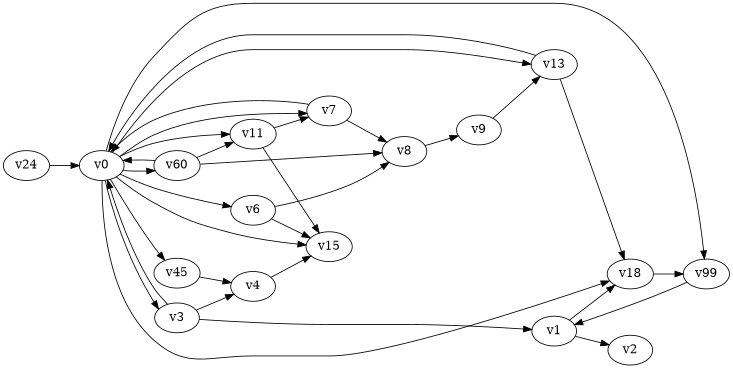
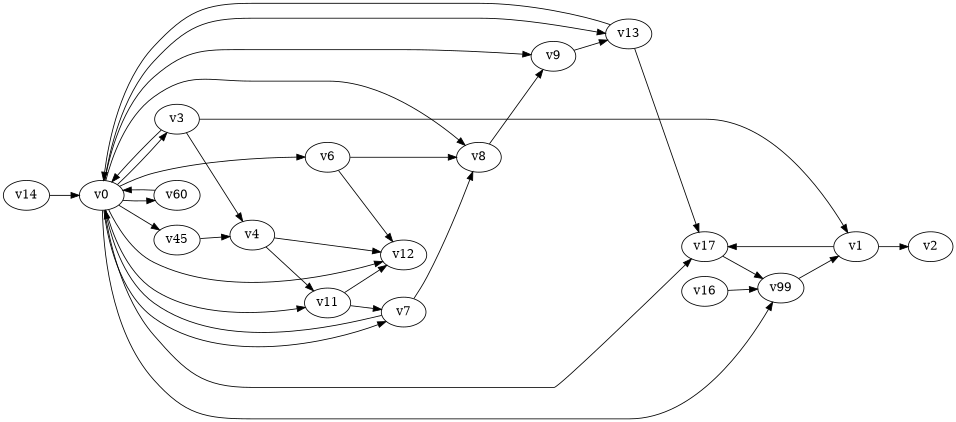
edge "v0" -> "v9": added
edge "v60" -> "v11": now "v4" -> "v11"
edge "v60" -> "v8": now "v0" -> "v8"
node "v24": label "v24" -> "v14"
node "v15": label "v15" -> "v12"
node "v18": label "v18" -> "v17"
node "v16": added
